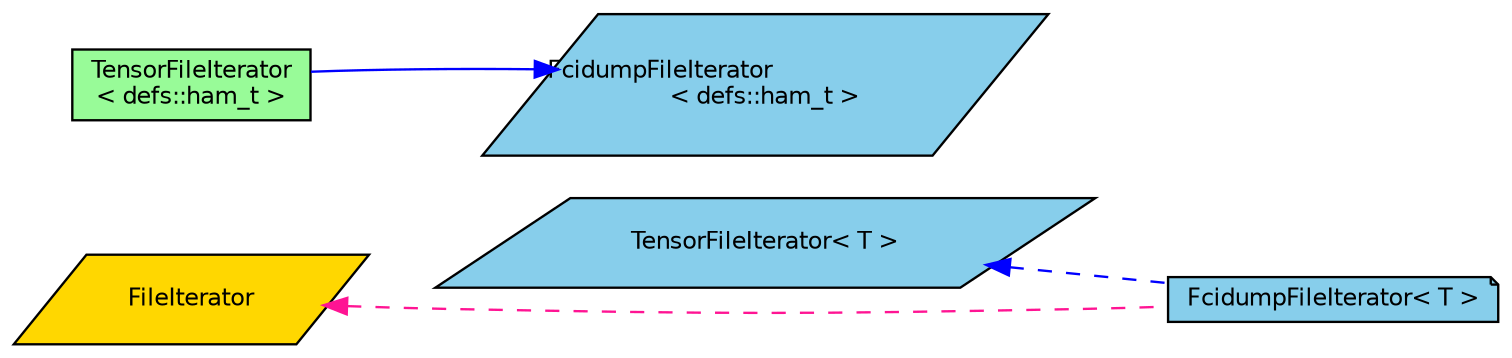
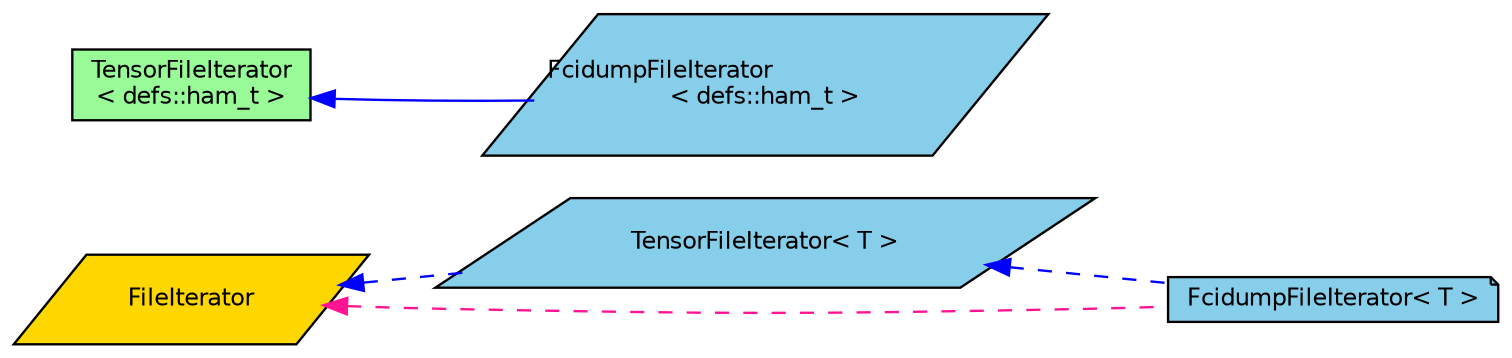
edge "TensorFileIterator < defs::ham_t >" -> "FcidumpFileIterator < defs::ham_t >": reversed
edge "TensorFileIterator< T >" -> "FileIterator": added
